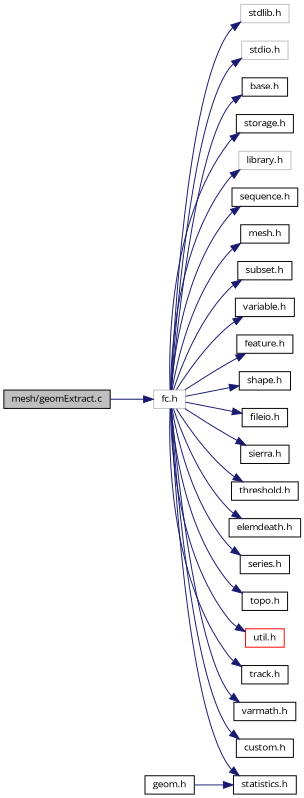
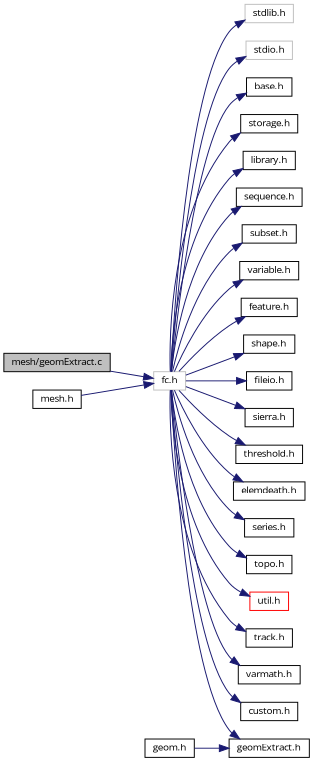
node "library.h": color grey75 -> black
edge "fc.h" -> "mesh.h": reversed
node "statistics.h": label "statistics.h" -> "geomExtract.h"
